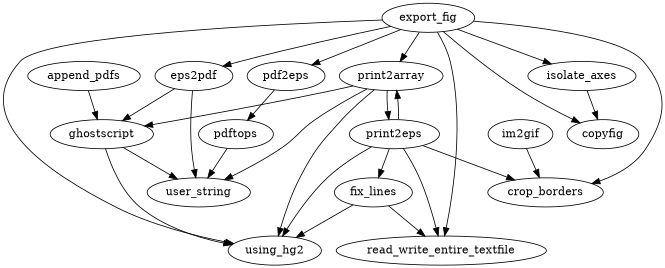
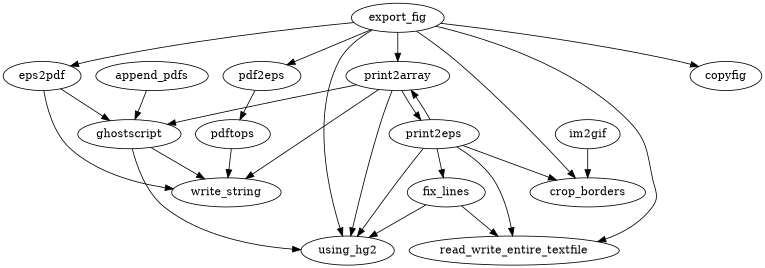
node "isolate_axes": removed
node "user_string": label "user_string" -> "write_string"
